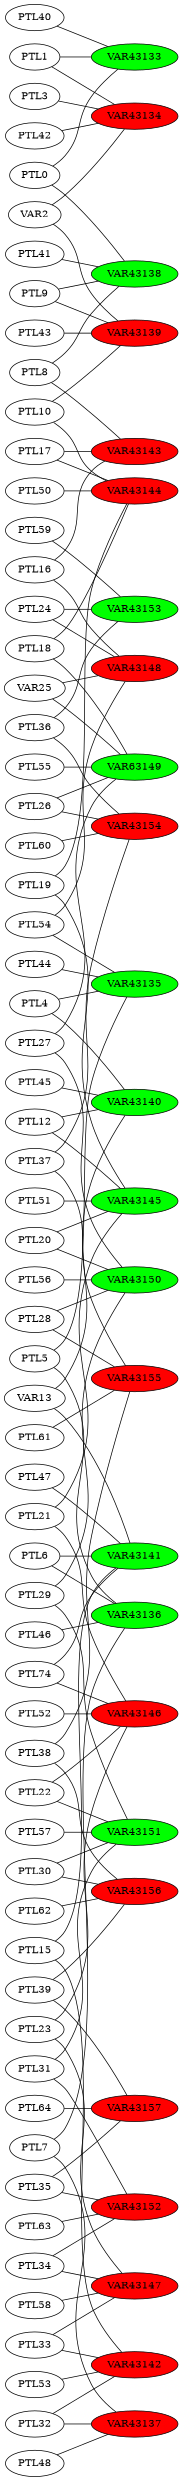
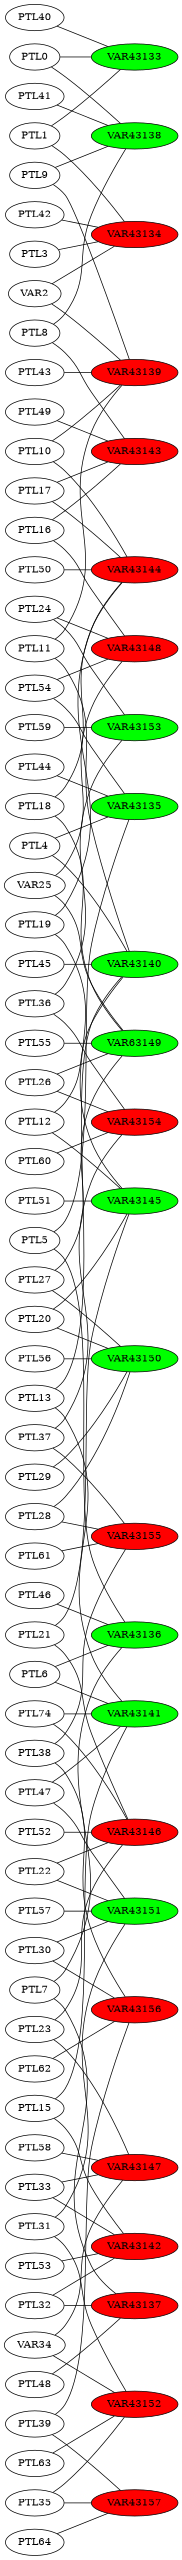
node "PTL49": added
node "PTL11": added
node "VAR13": label "VAR13" -> "PTL13"
edge "PTL29" -- "VAR43151": now "PTL47" -- "VAR43151"
node "PTL34": label "PTL34" -> "VAR34"
